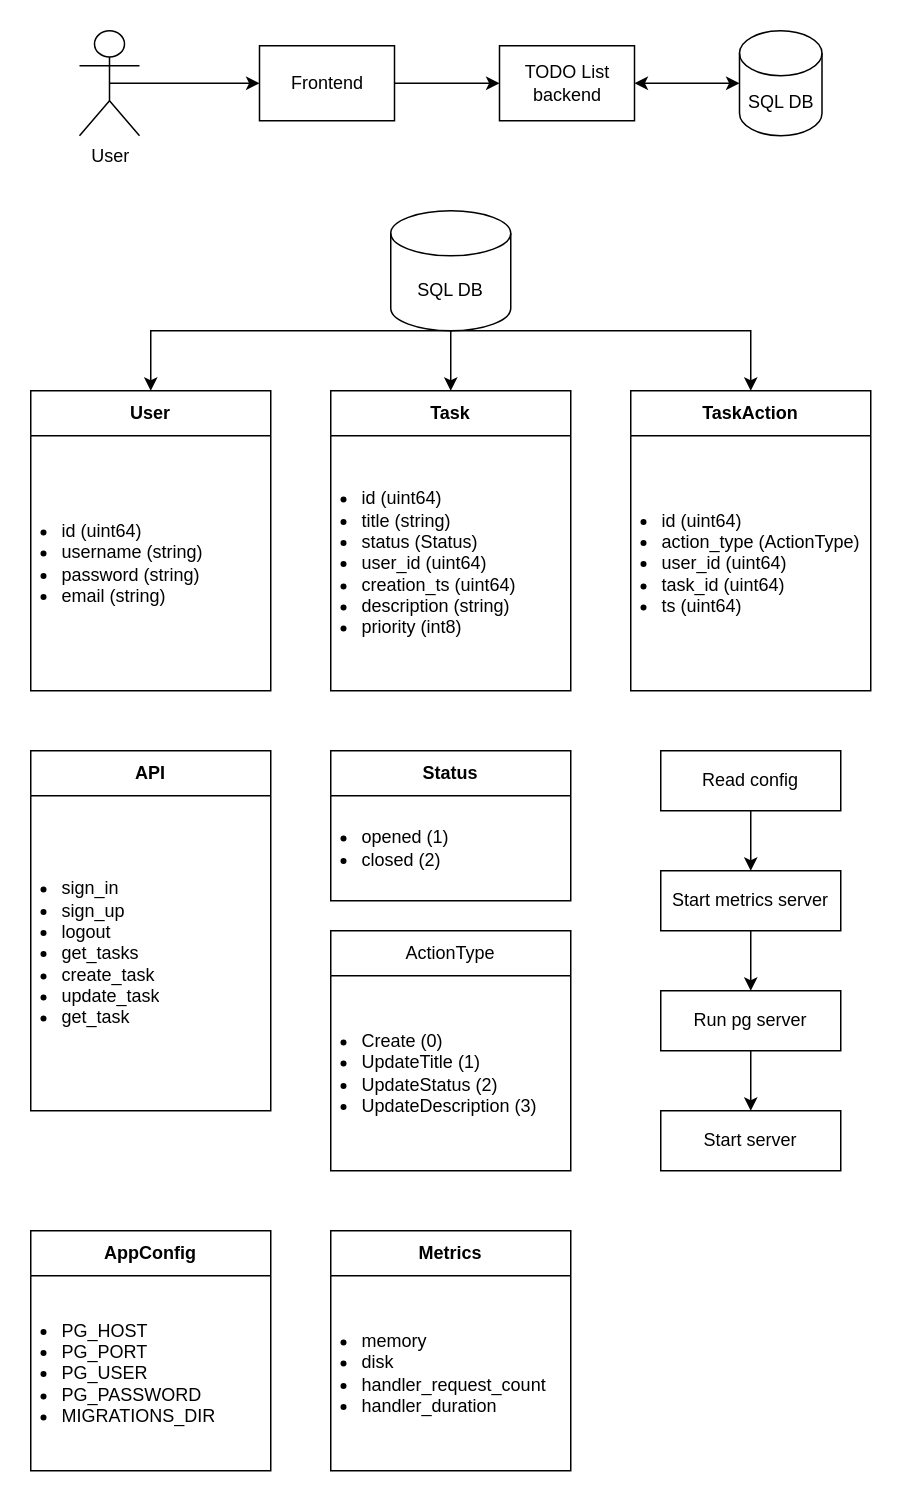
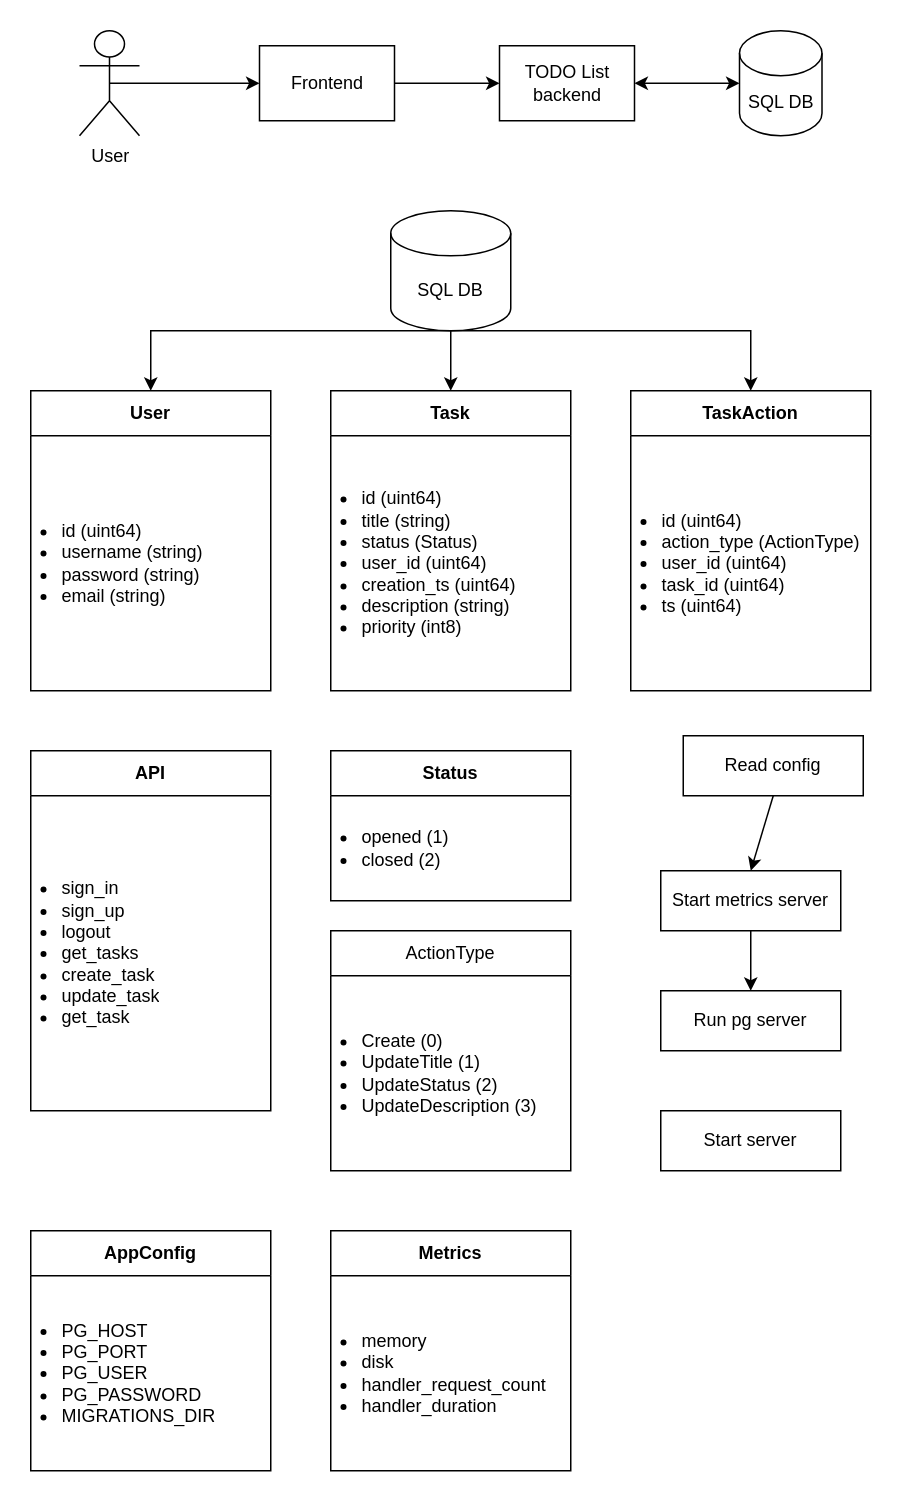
node "Read config": moved (751, 781) -> (773, 766)
edge "Run pg server" -> "Start server": removed
